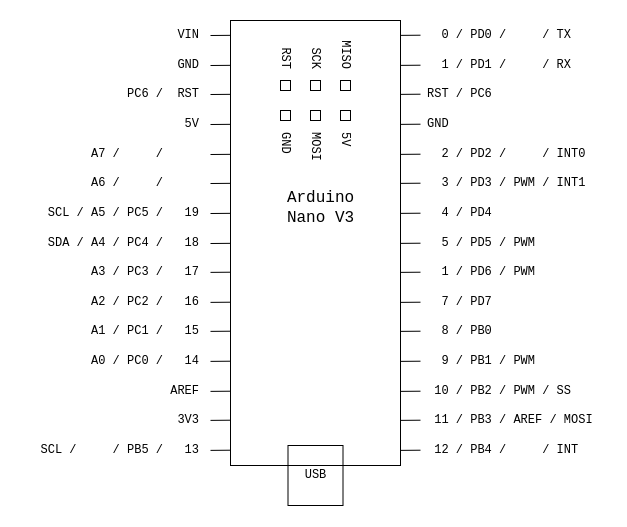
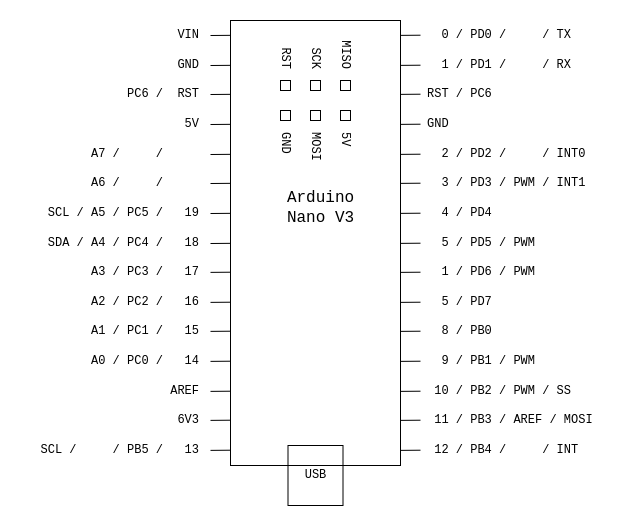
node "7 / PD7": label "7 / PD7" -> "5 / PD7"
node "3V3": label "3V3" -> "6V3"
